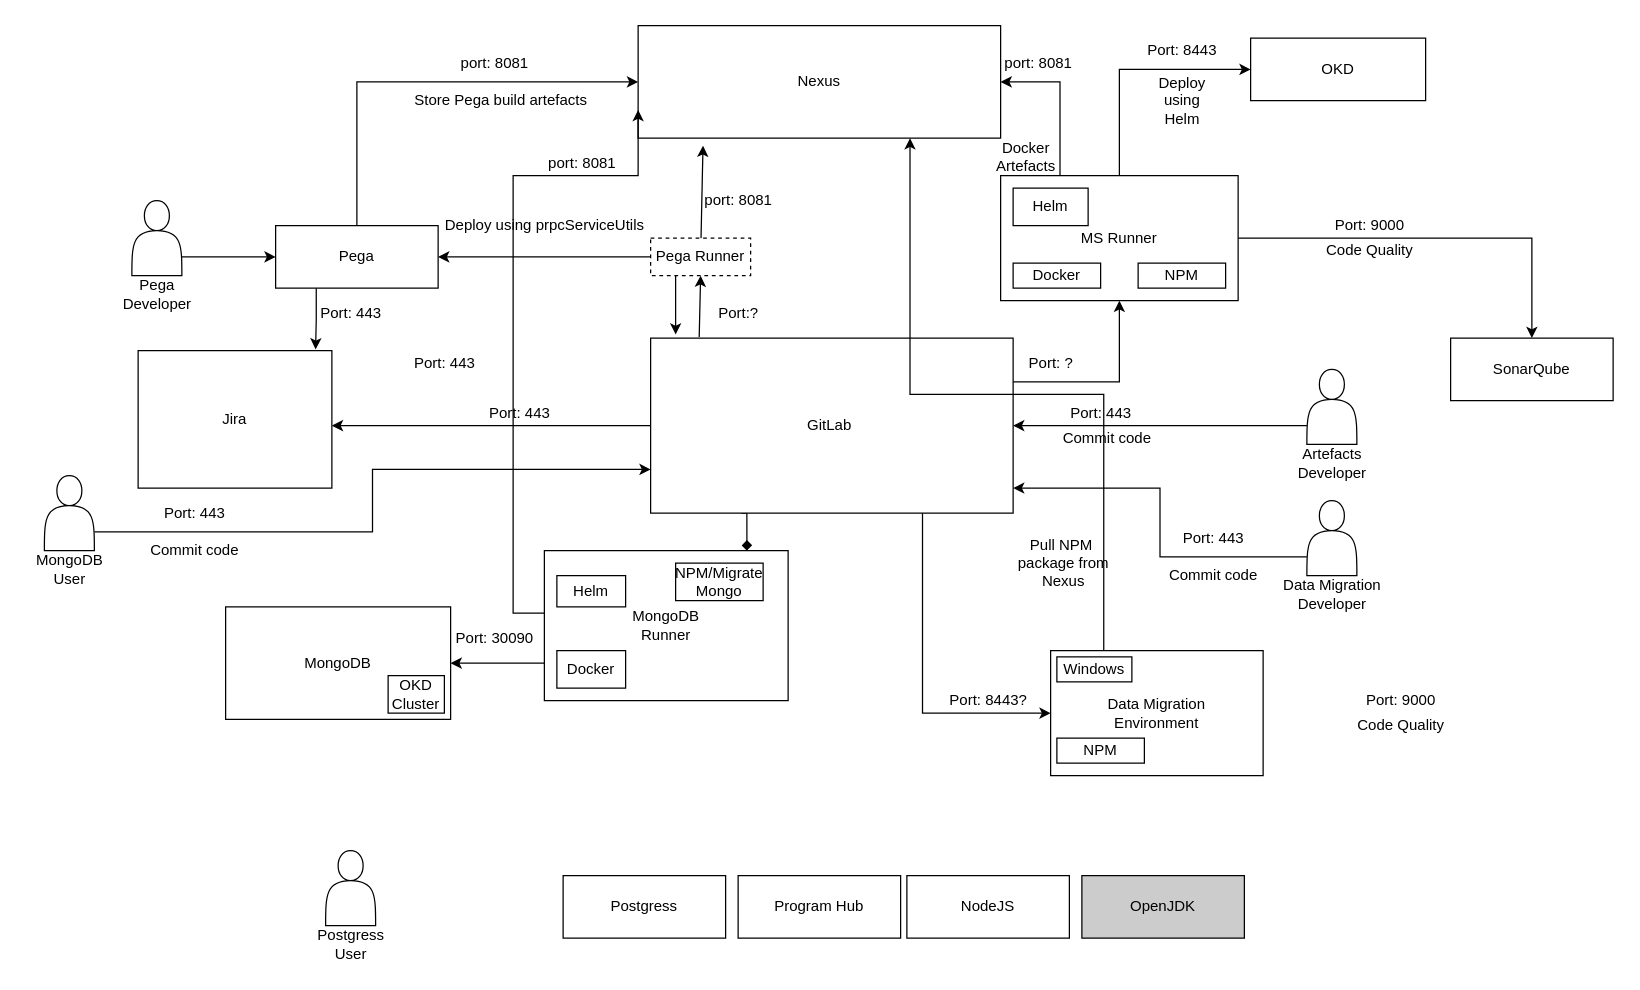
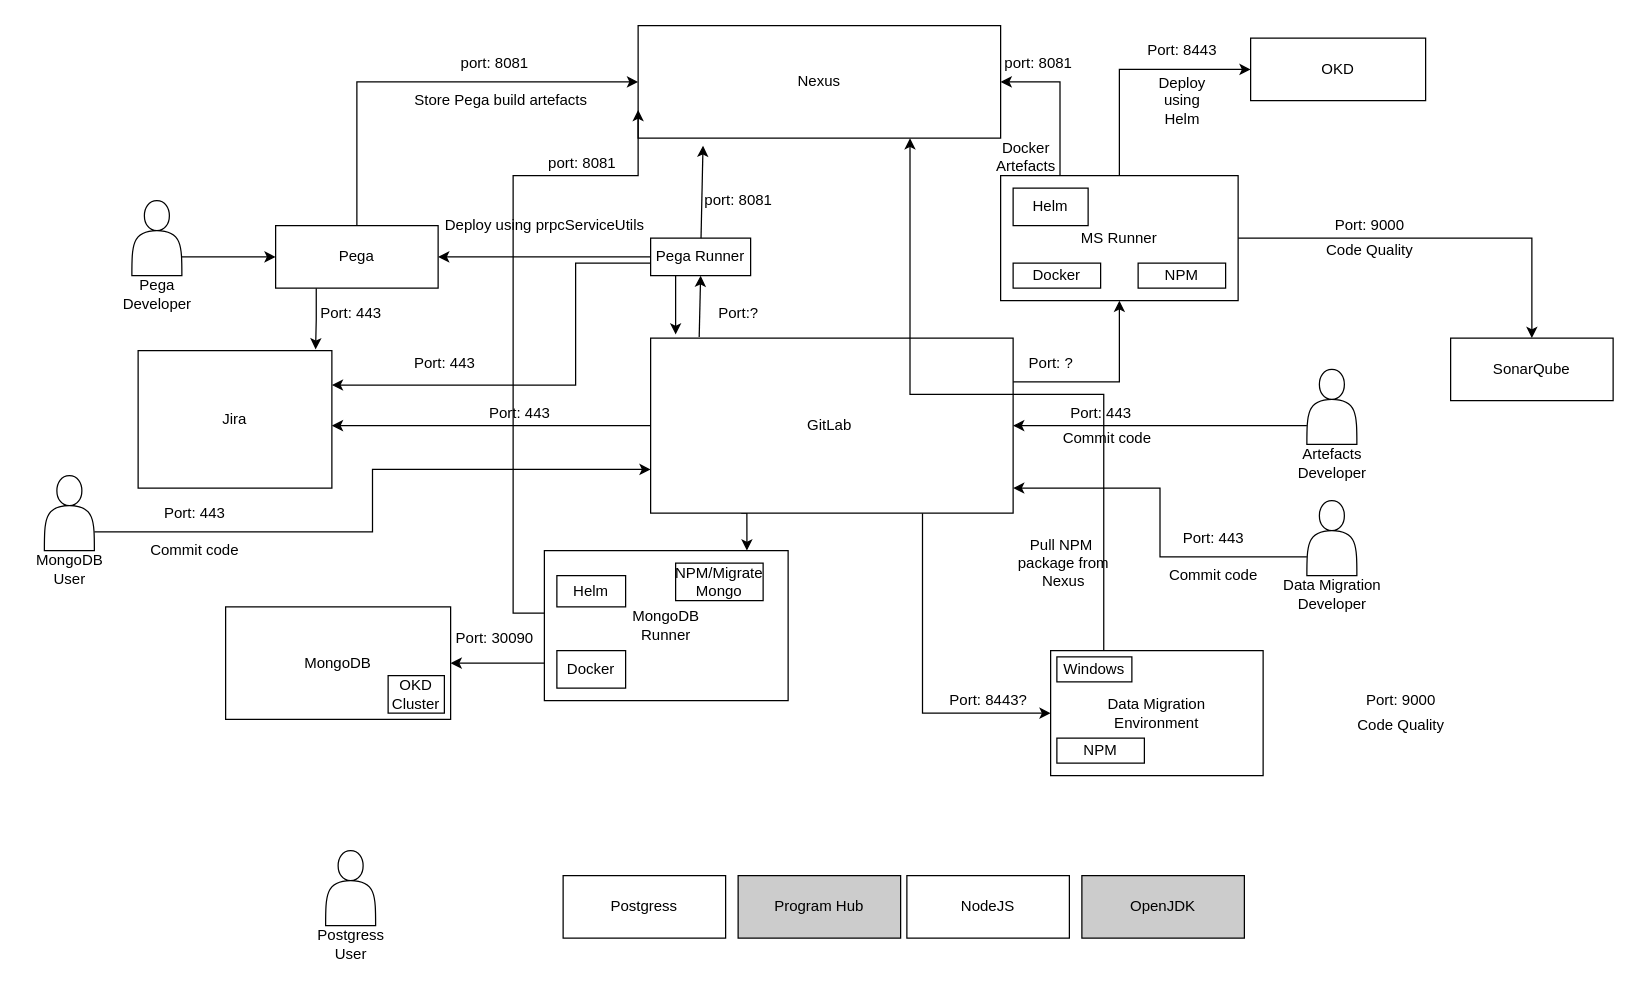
node "Pega Runner": style dashed -> solid
edge "Pega Runner" -> "Jira": added
edge "GitLab" -> "MongoDB Runner": arrowhead diamond -> classic
node "Program Hub": fillcolor #ffffff -> #cccccc
